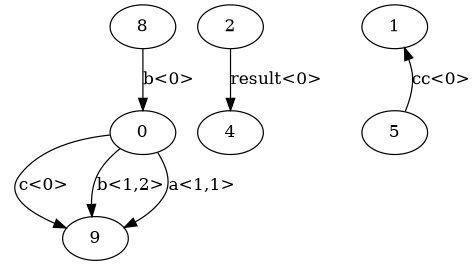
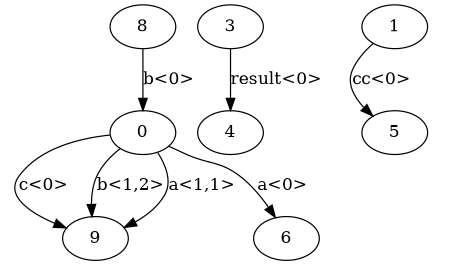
node "2": label "2" -> "3"
edge "5" -> "1": reversed
node "6": added
